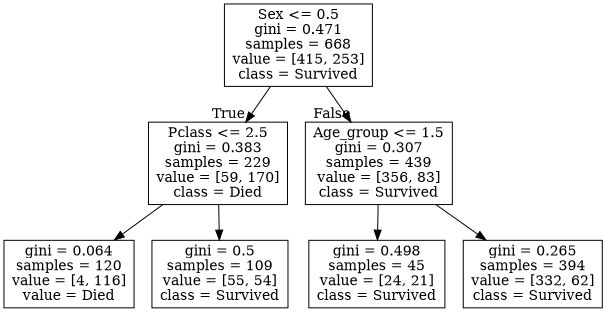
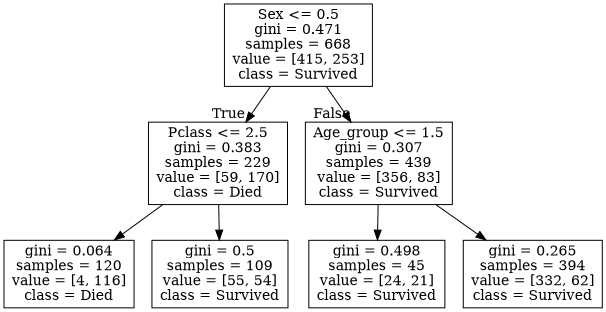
node "gini = 0.064 samples = 120 value = [4, 116] value = Died": label "gini = 0.064 samples = 120 value = [4, 116] value = Died" -> "gini = 0.064 samples = 120 value = [4, 116] class = Died"
